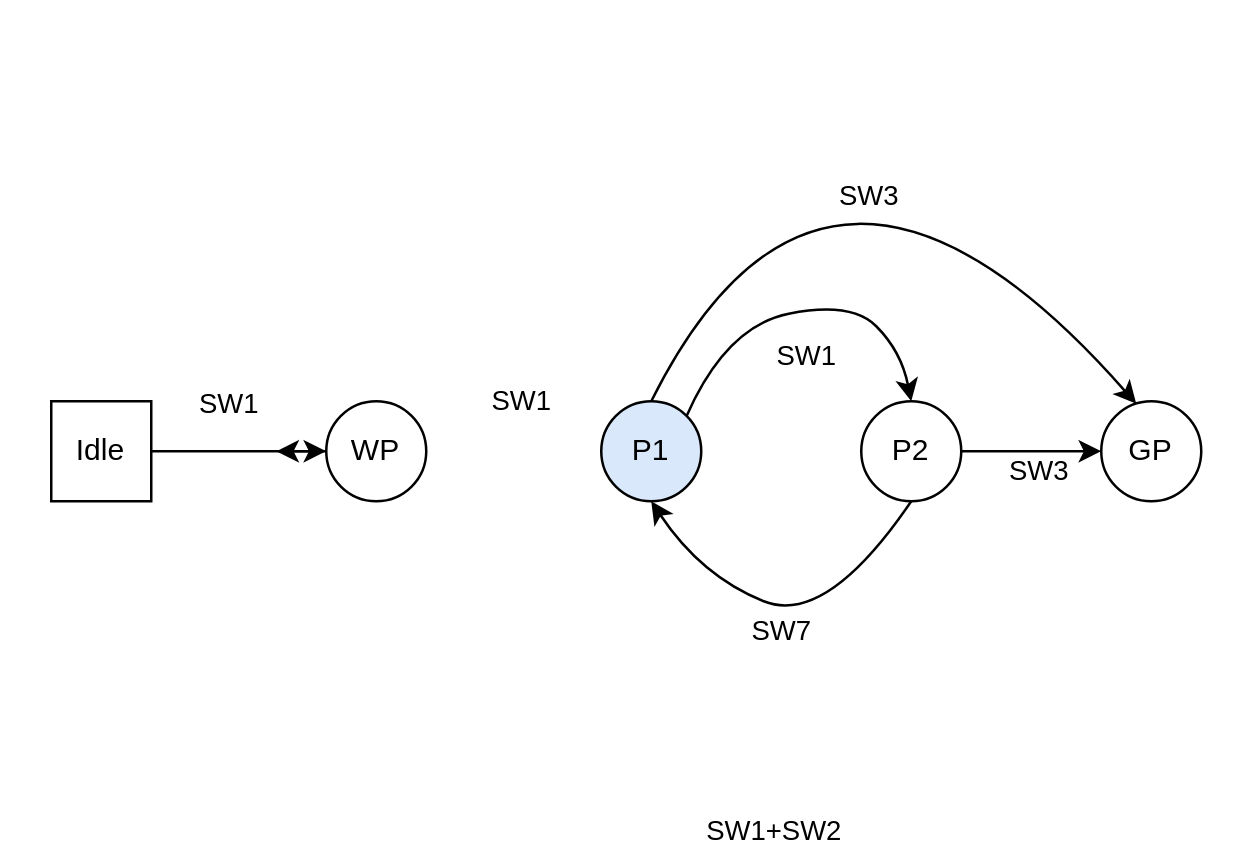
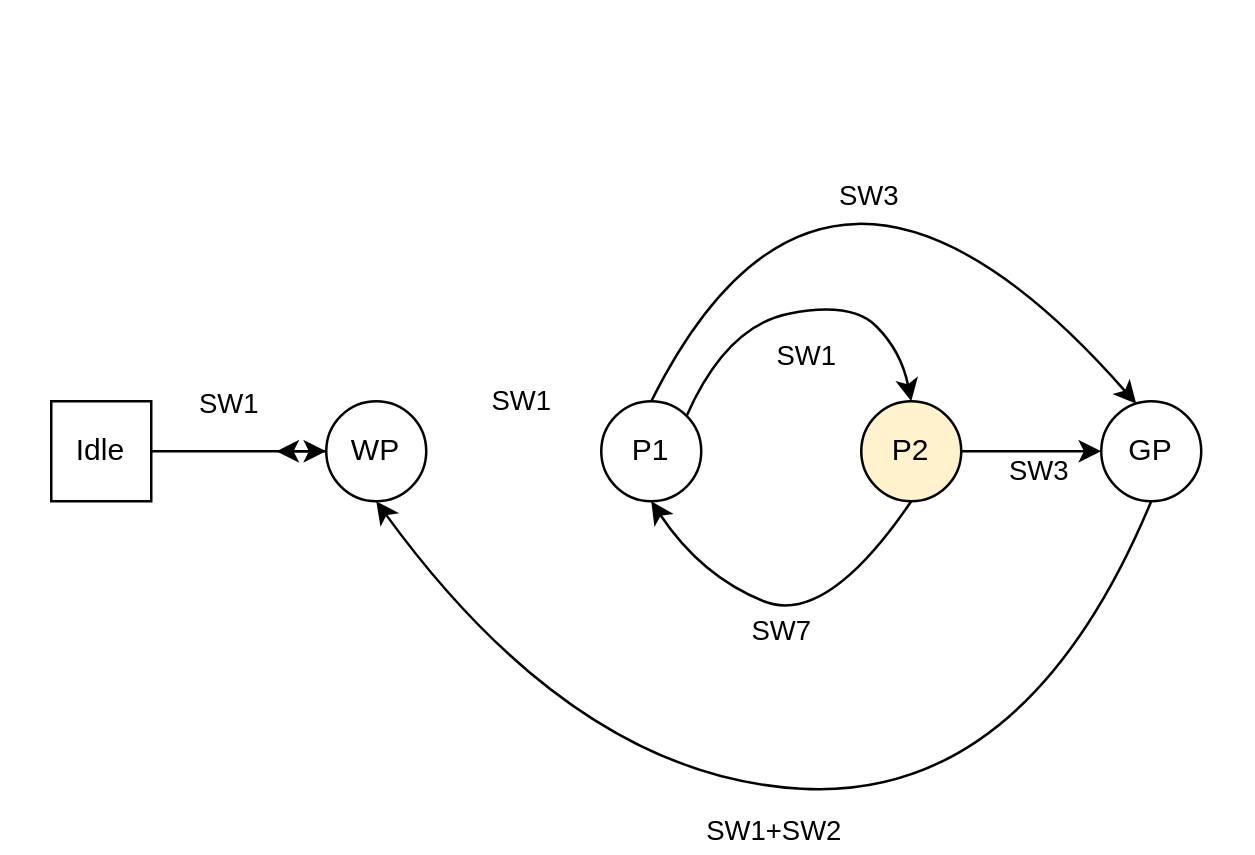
node "P1": fillcolor #dae8fc -> #ffffff
node "P2": fillcolor #ffffff -> #fff2cc
edge "GP" -> "WP": added
